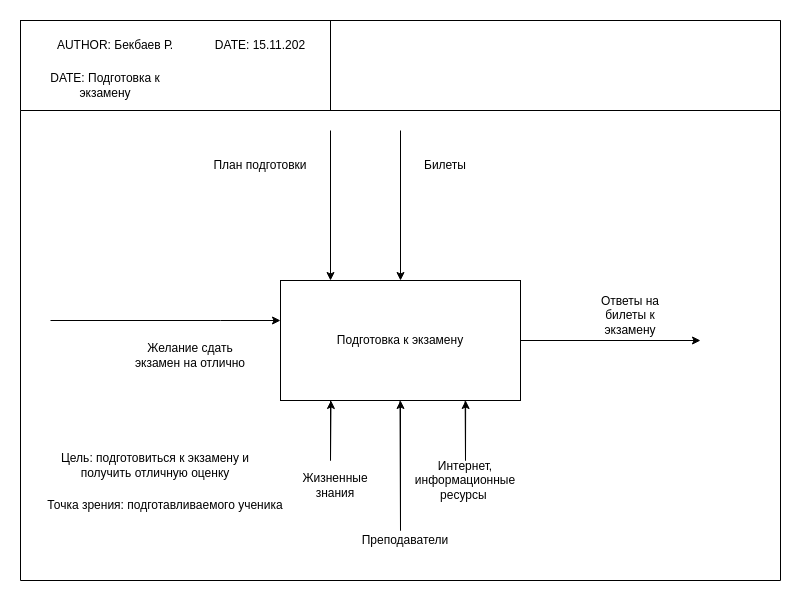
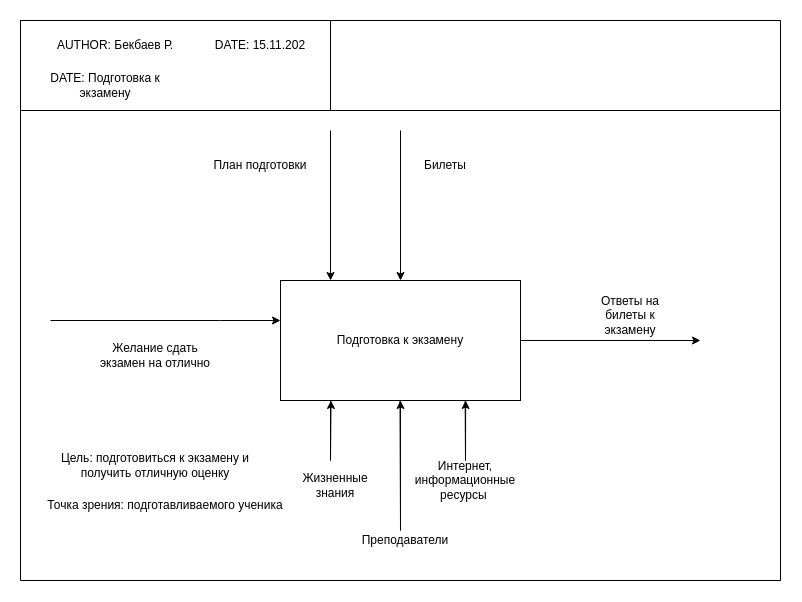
node "Желание сдать экзамен на отлично": moved (191, 356) -> (156, 356)
